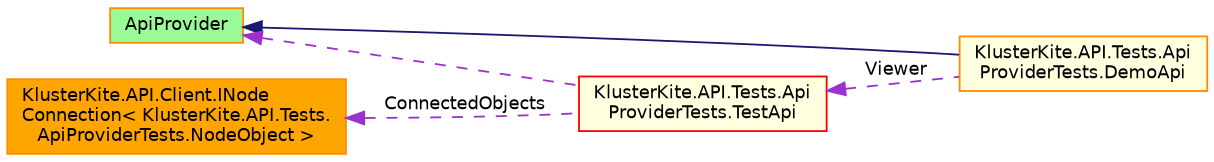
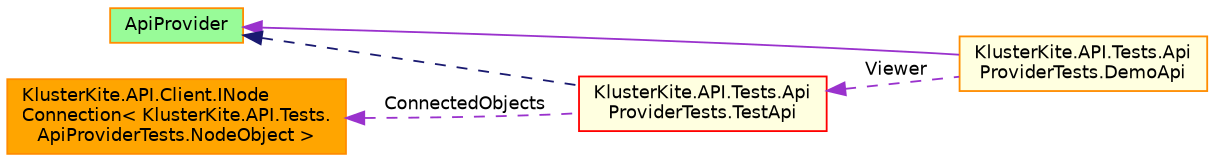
edge "KlusterKite.API.Tests.Api ProviderTests.DemoApi" -> "ApiProvider": color midnightblue -> darkorchid3
edge "KlusterKite.API.Tests.Api ProviderTests.TestApi" -> "ApiProvider": color darkorchid3 -> midnightblue
